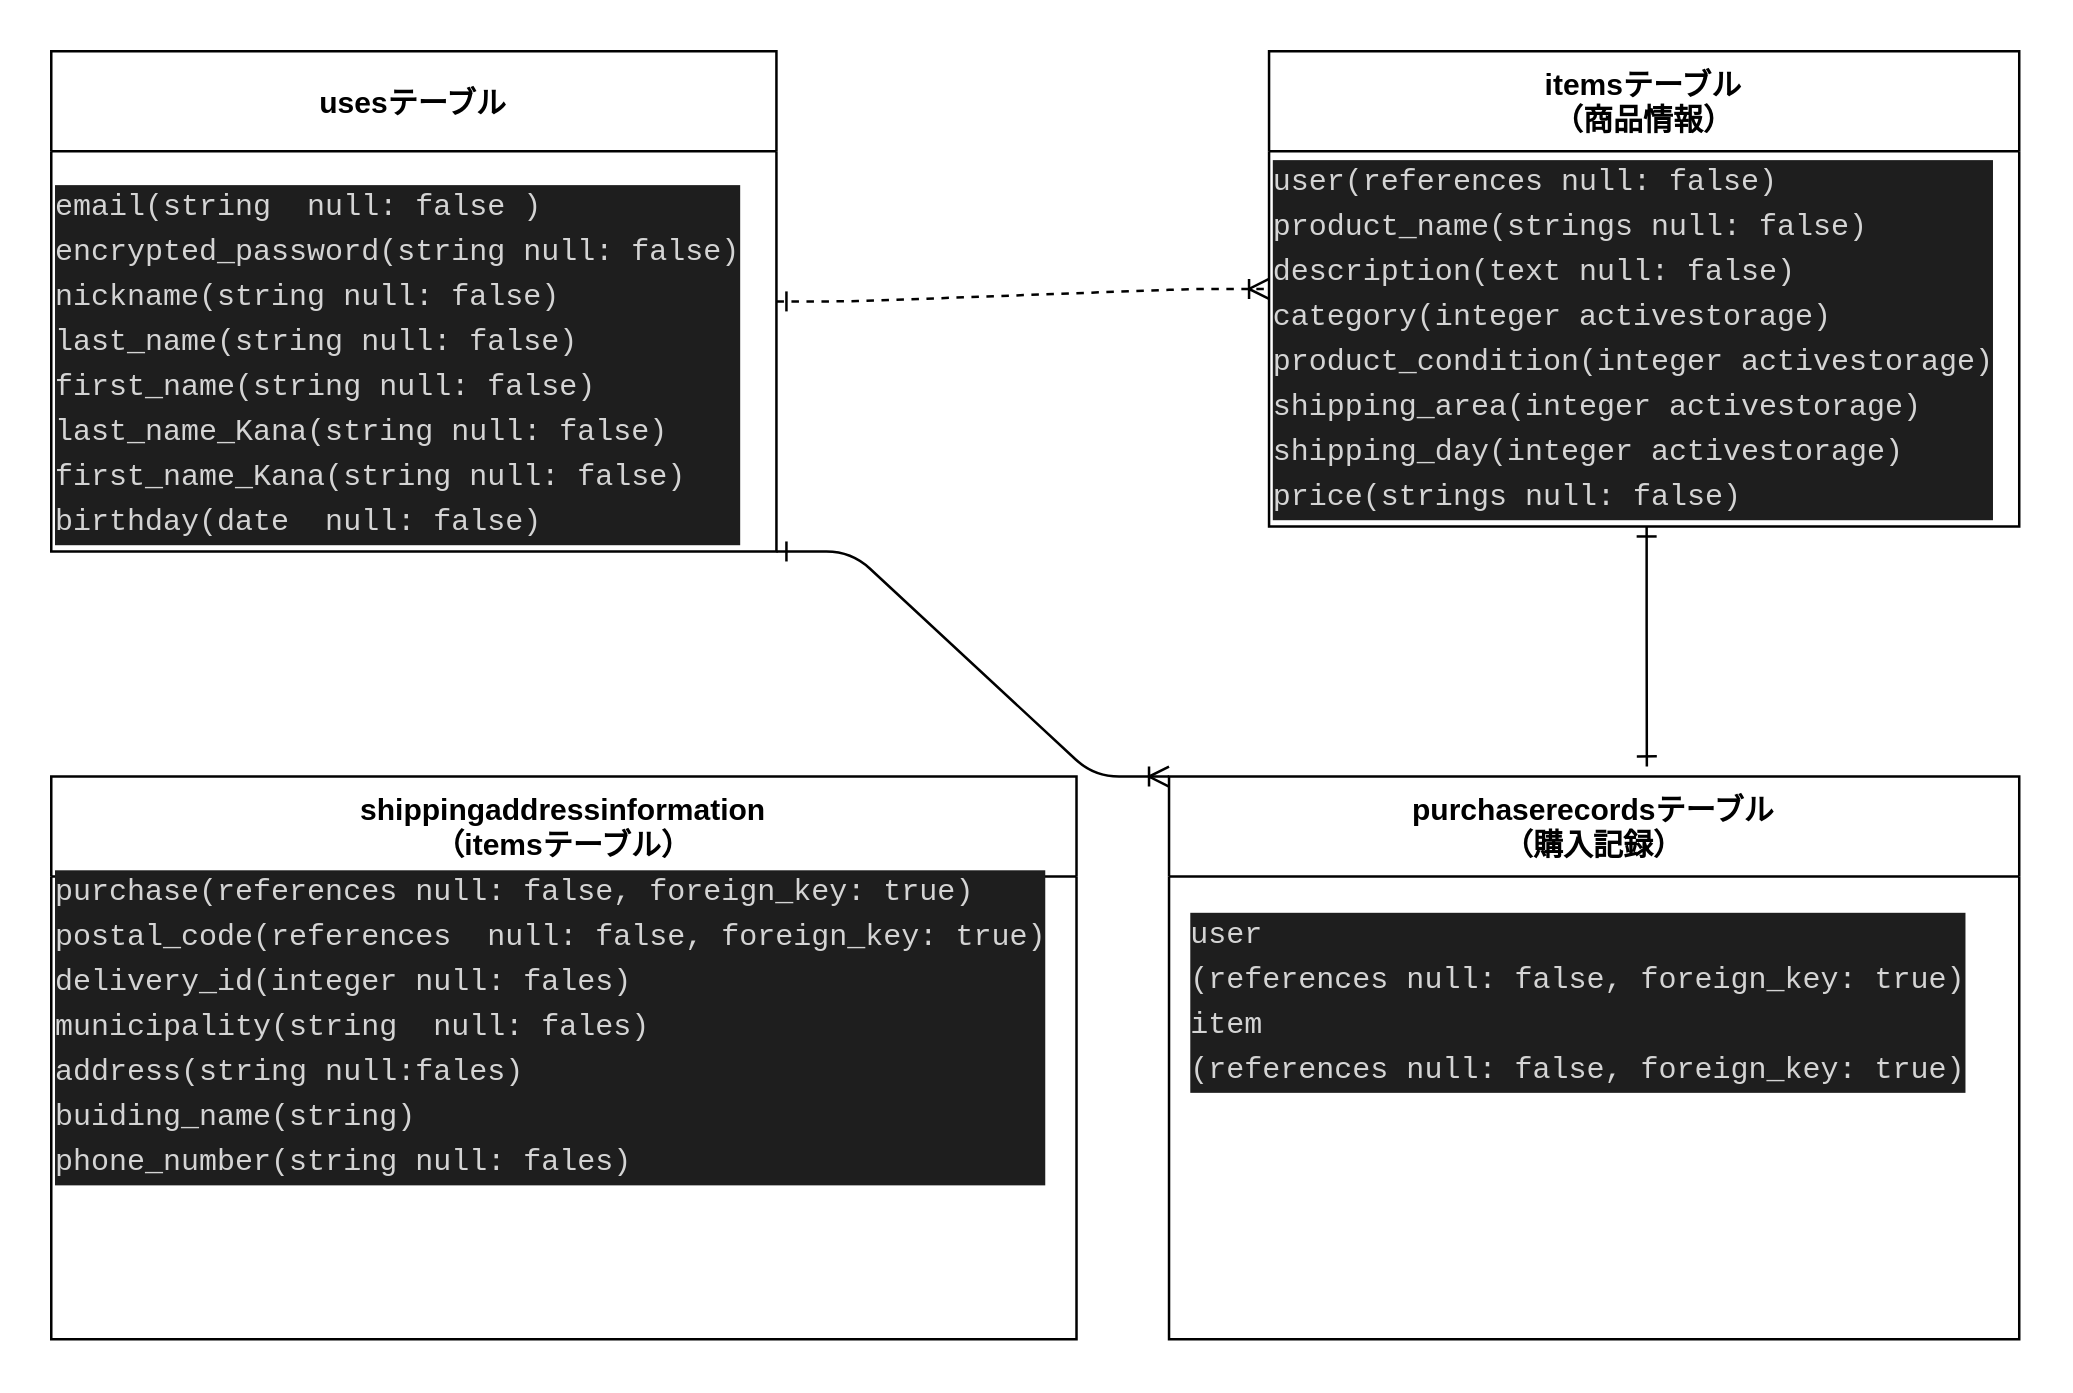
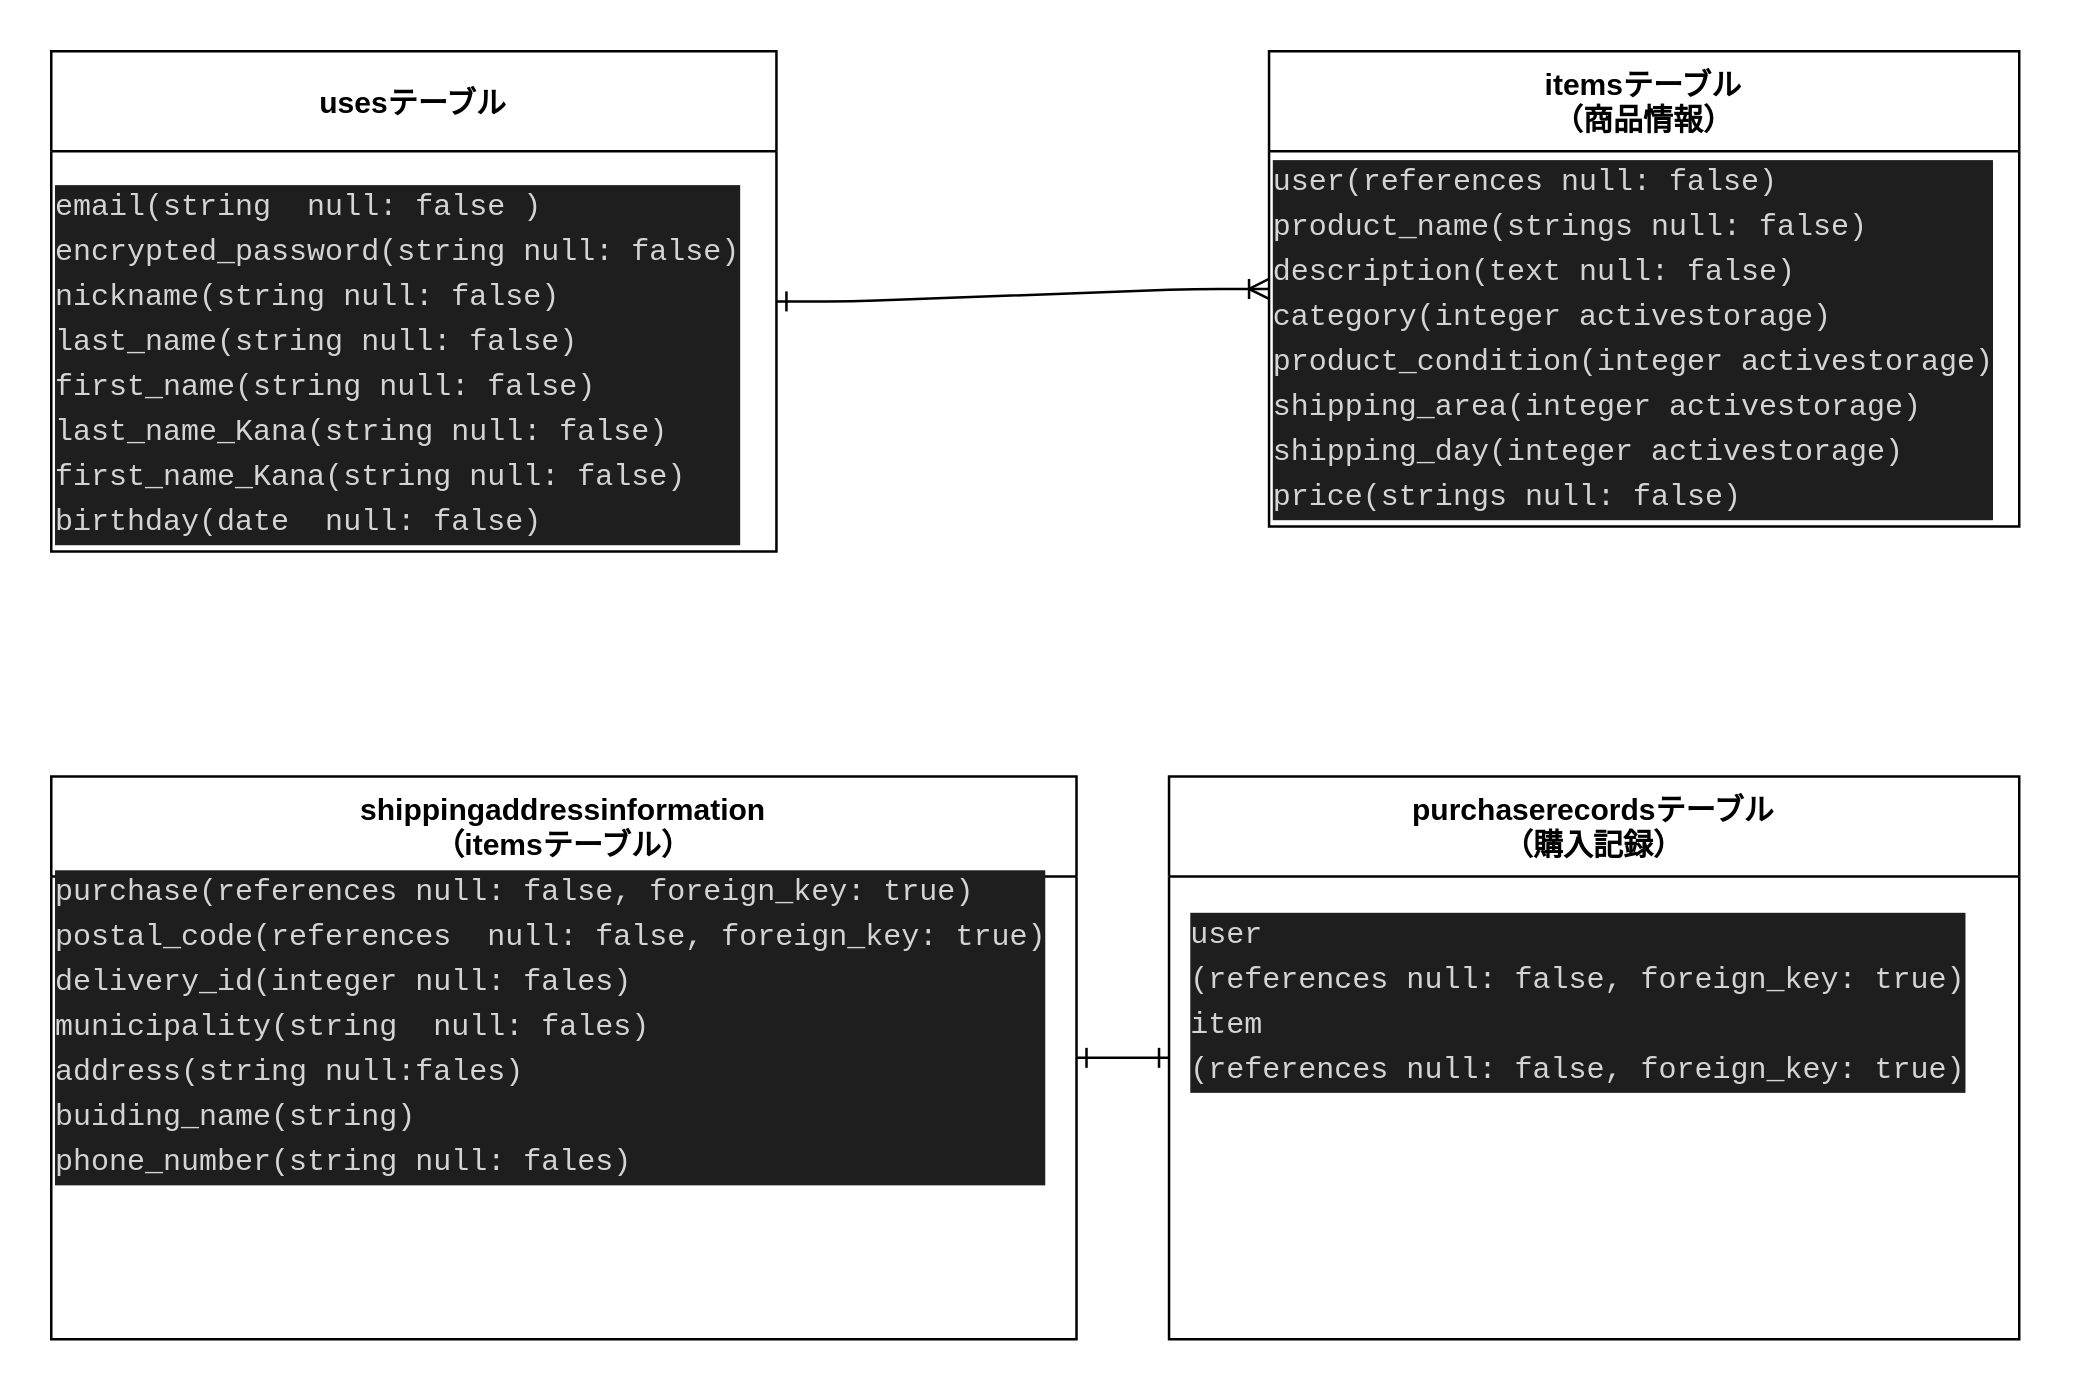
edge "itemsテーブル （商品情報）" -- "usesテーブル": style dashed -> solid
edge "itemsテーブル （商品情報）" -- "purchaserecordsテーブル （購入記録）": removed
edge "usesテーブル" -- "purchaserecordsテーブル （購入記録）": removed
edge "shippingaddressinformation （itemsテーブル）" -- "purchaserecordsテーブル （購入記録）": added
